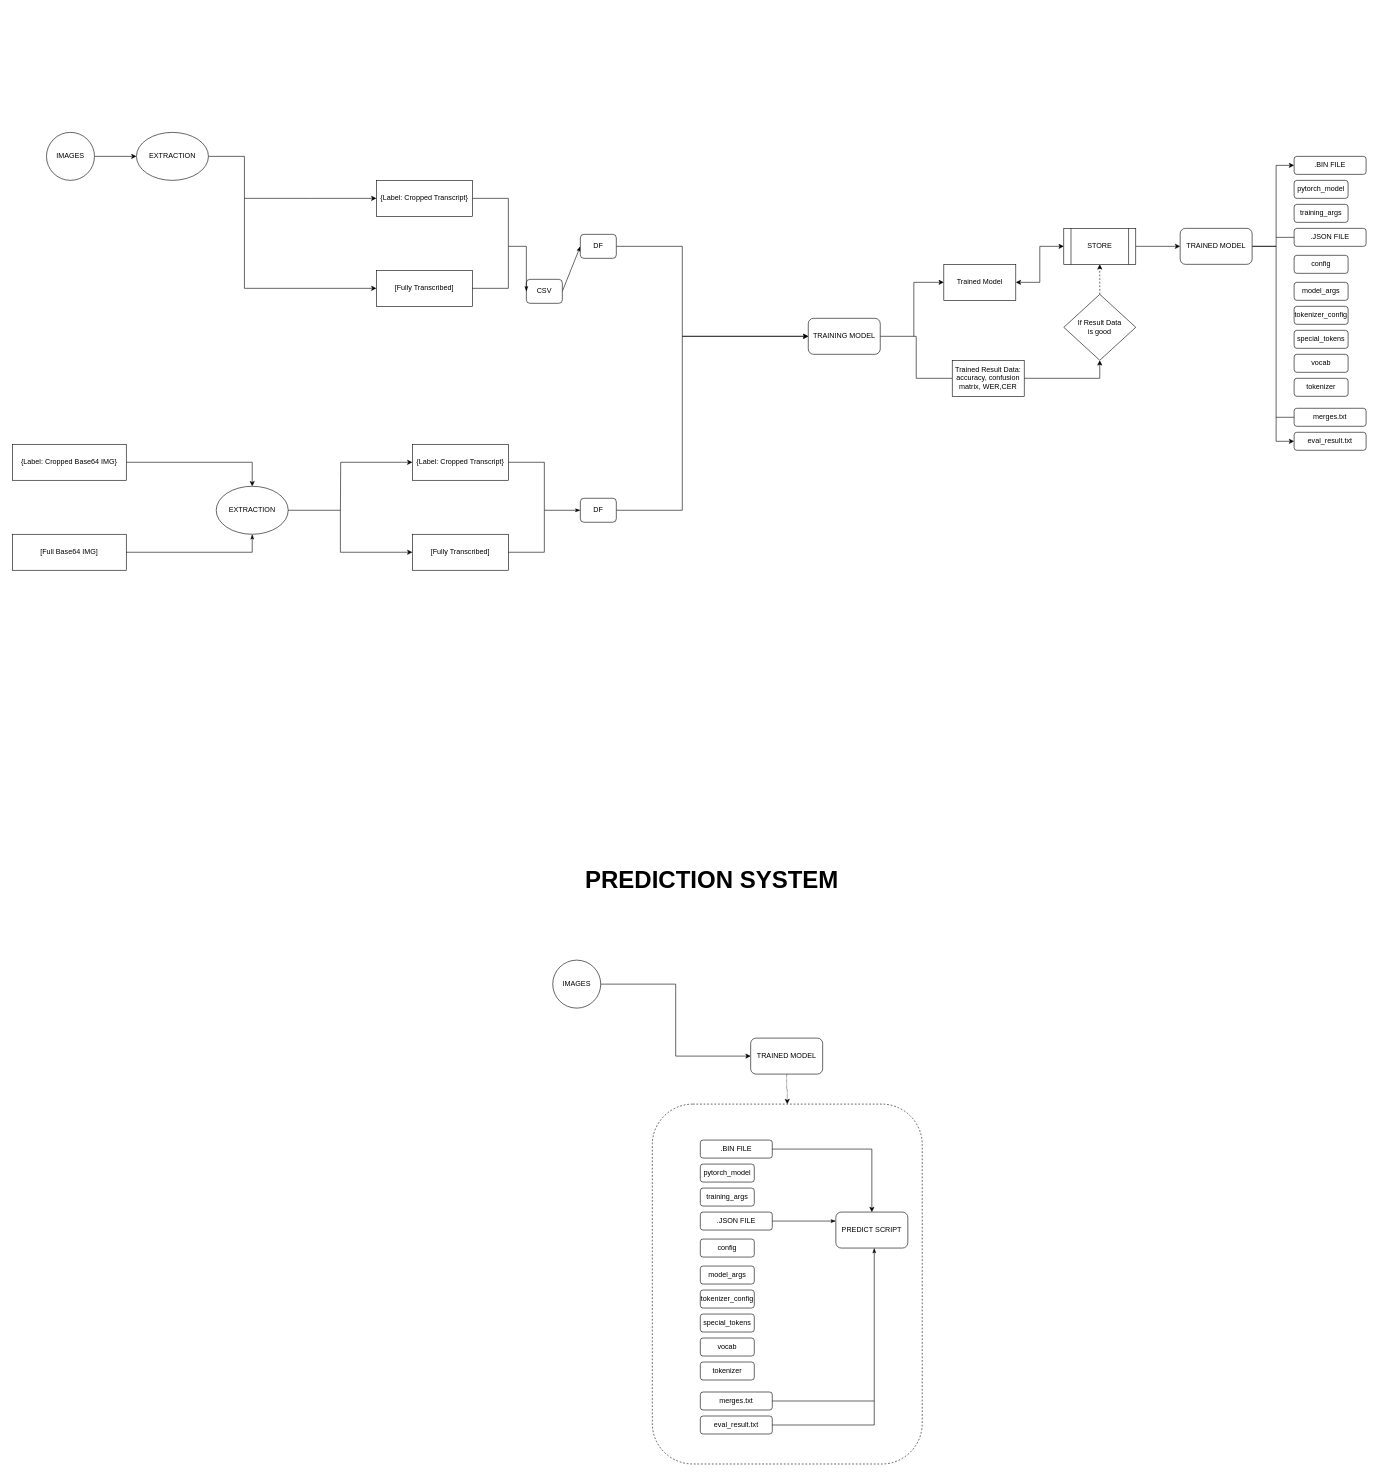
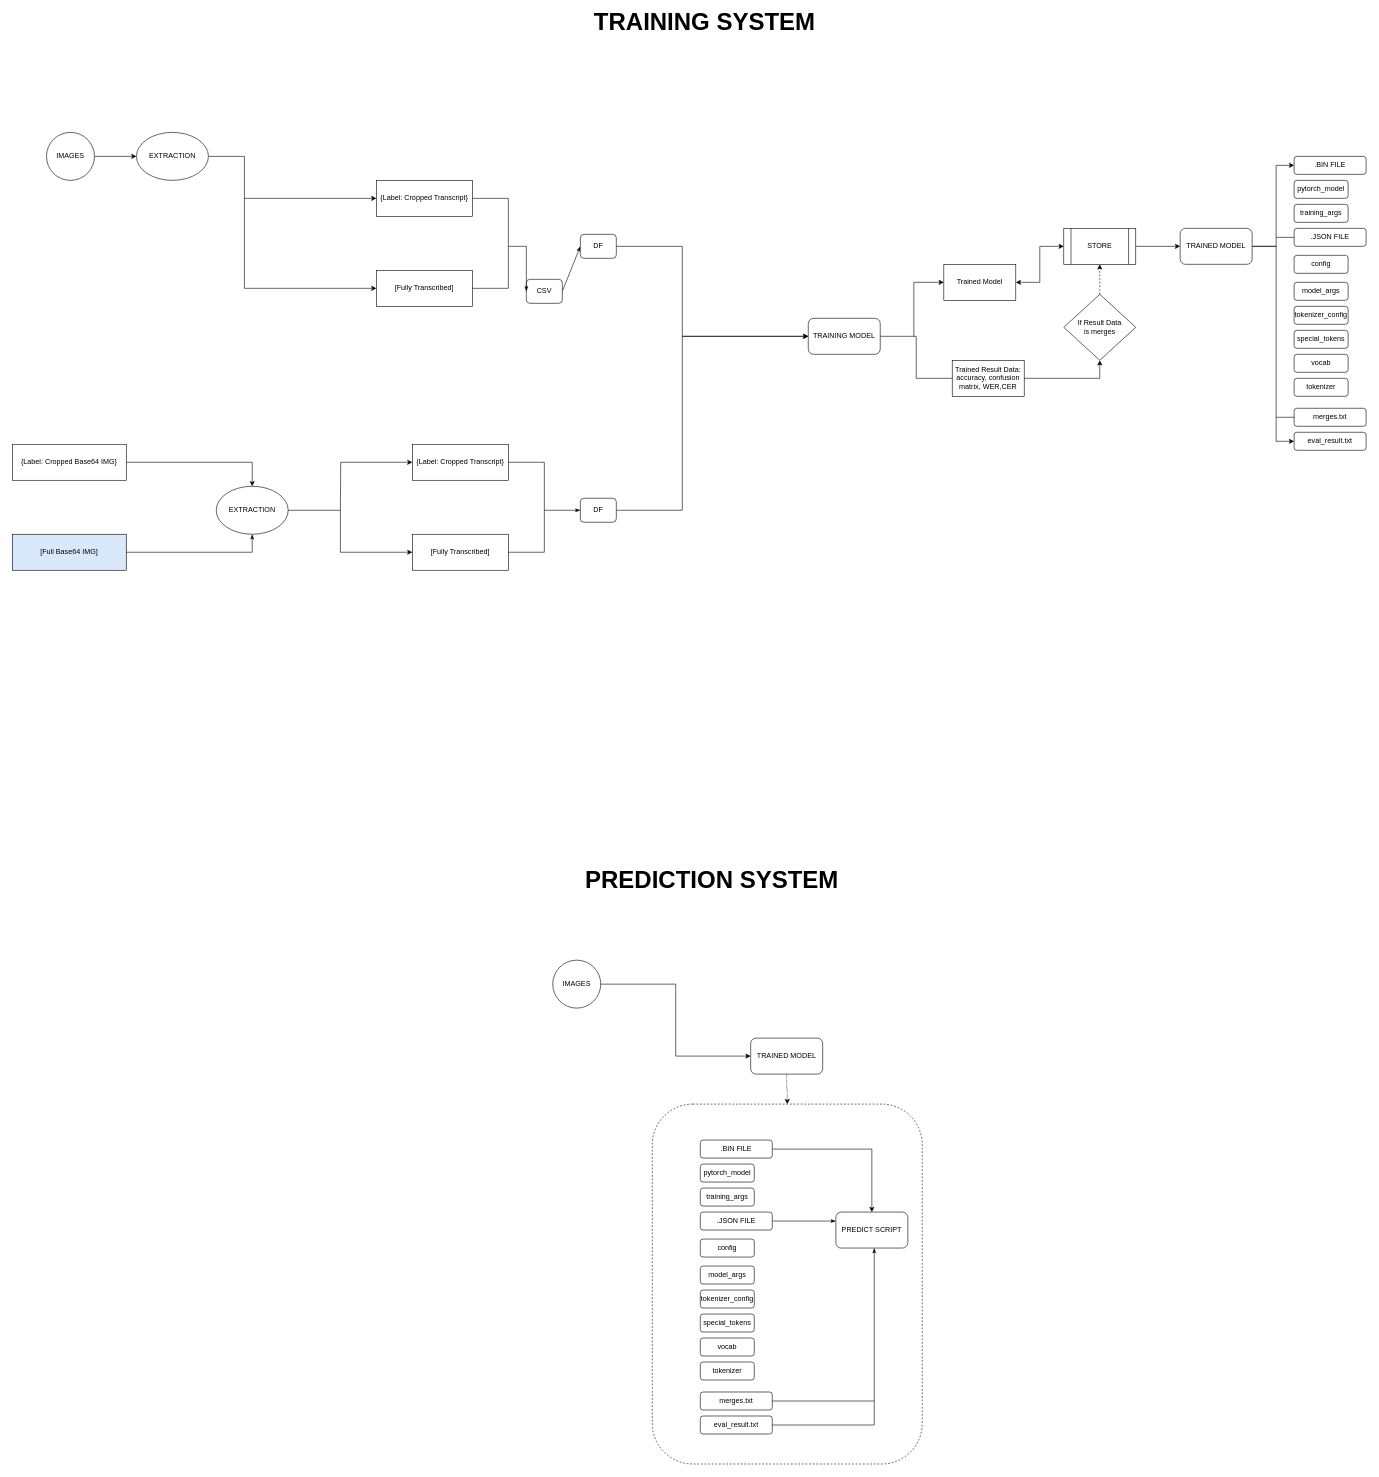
node "TRAINING SYSTEM": added
node "If Result Data is good": label "If Result Data is good" -> "If Result Data is merges"
node "[Full Base64 IMG]": fillcolor #ffffff -> #dae8fc
